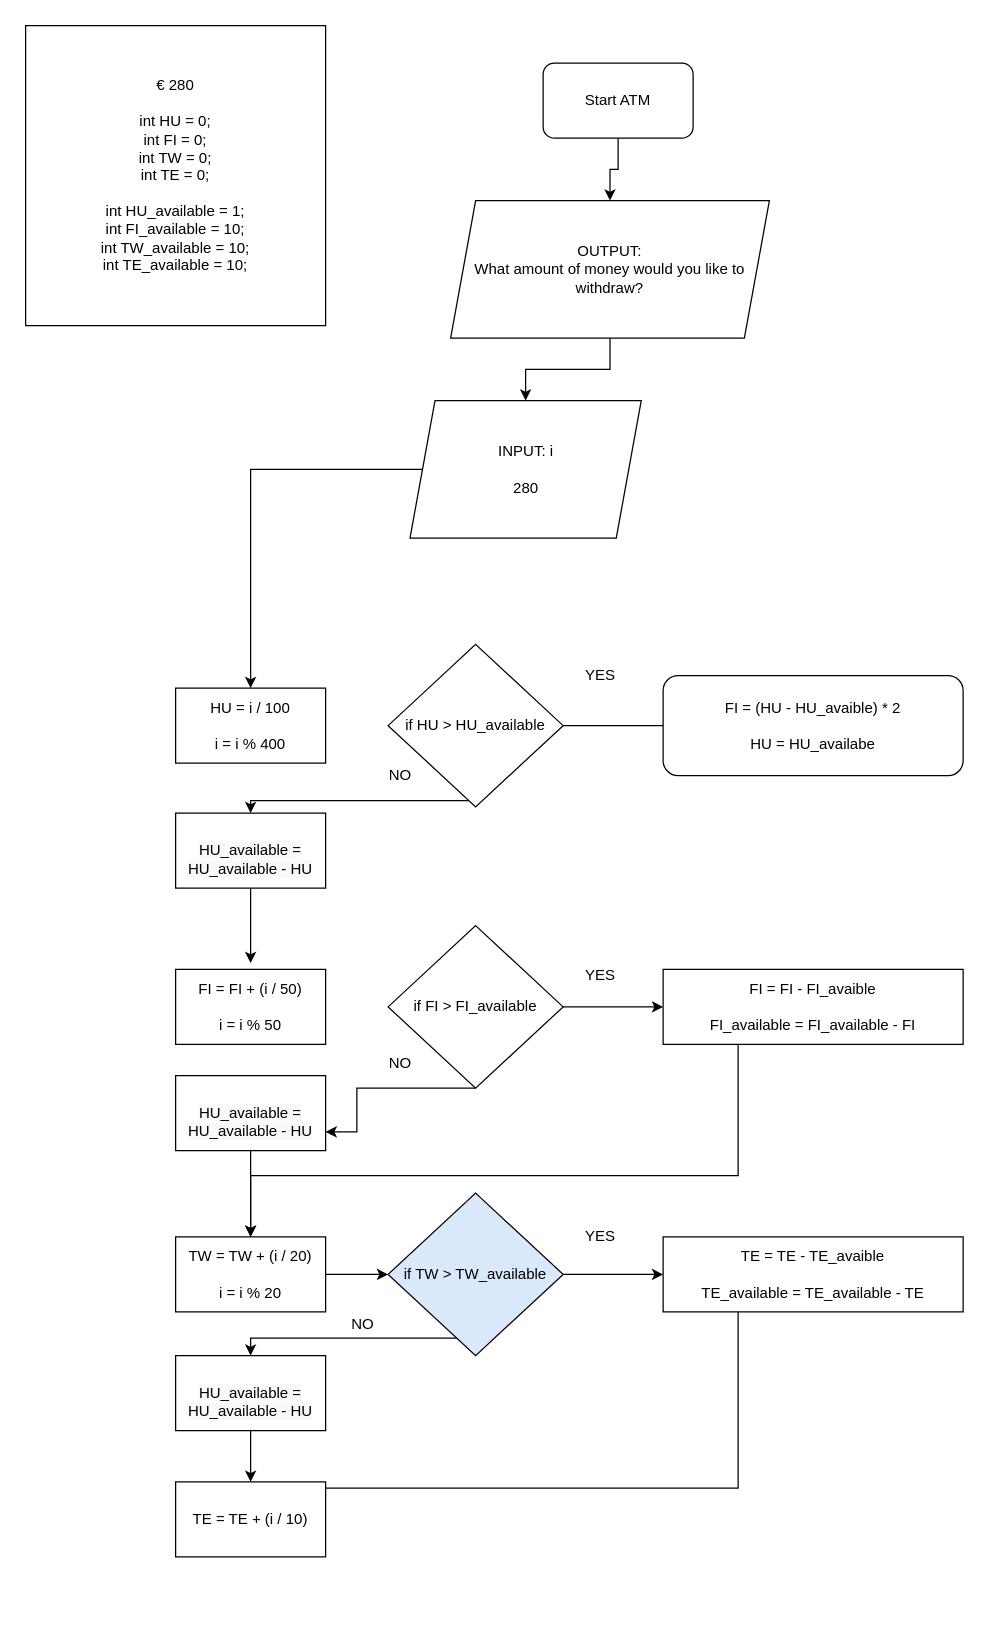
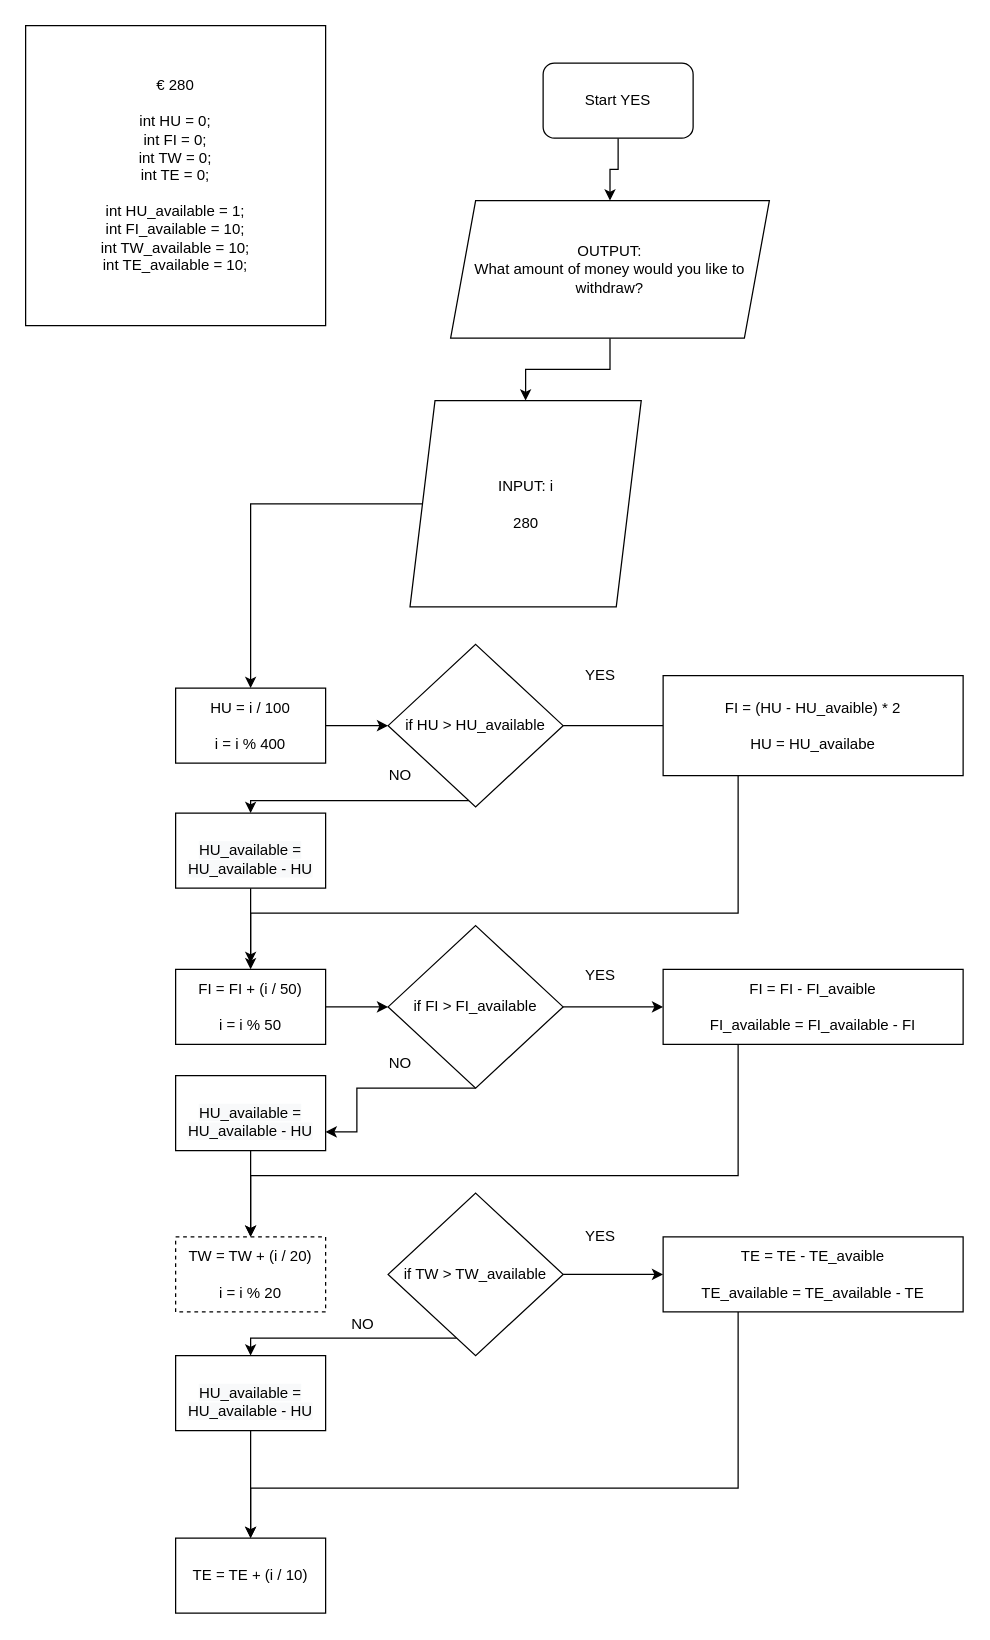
node "Start ATM": label "Start ATM" -> "Start YES"
node "INPUT: i 280": size 231x138 -> 231x206
edge "HU = i / 100 i = i % 400" -> "if HU > HU_available": added
node "FI = (HU - HU_avaible) * 2 HU = HU_availabe": shape rounded rectangle -> rectangle
edge "FI = (HU - HU_avaible) * 2 HU = HU_availabe" -> "FI = FI + (i / 50) i = i % 50": added
edge "FI = FI + (i / 50) i = i % 50" -> "if FI > FI_available": added
node "TW = TW + (i / 20) i = i % 20": style solid -> dashed
edge "TW = TW + (i / 20) i = i % 20" -> "if TW > TW_available": removed
node "if TW > TW_available": fillcolor #dae8fc -> #ffffff
node "TE = TE + (i / 10)": moved (251, 1519) -> (251, 1576)
